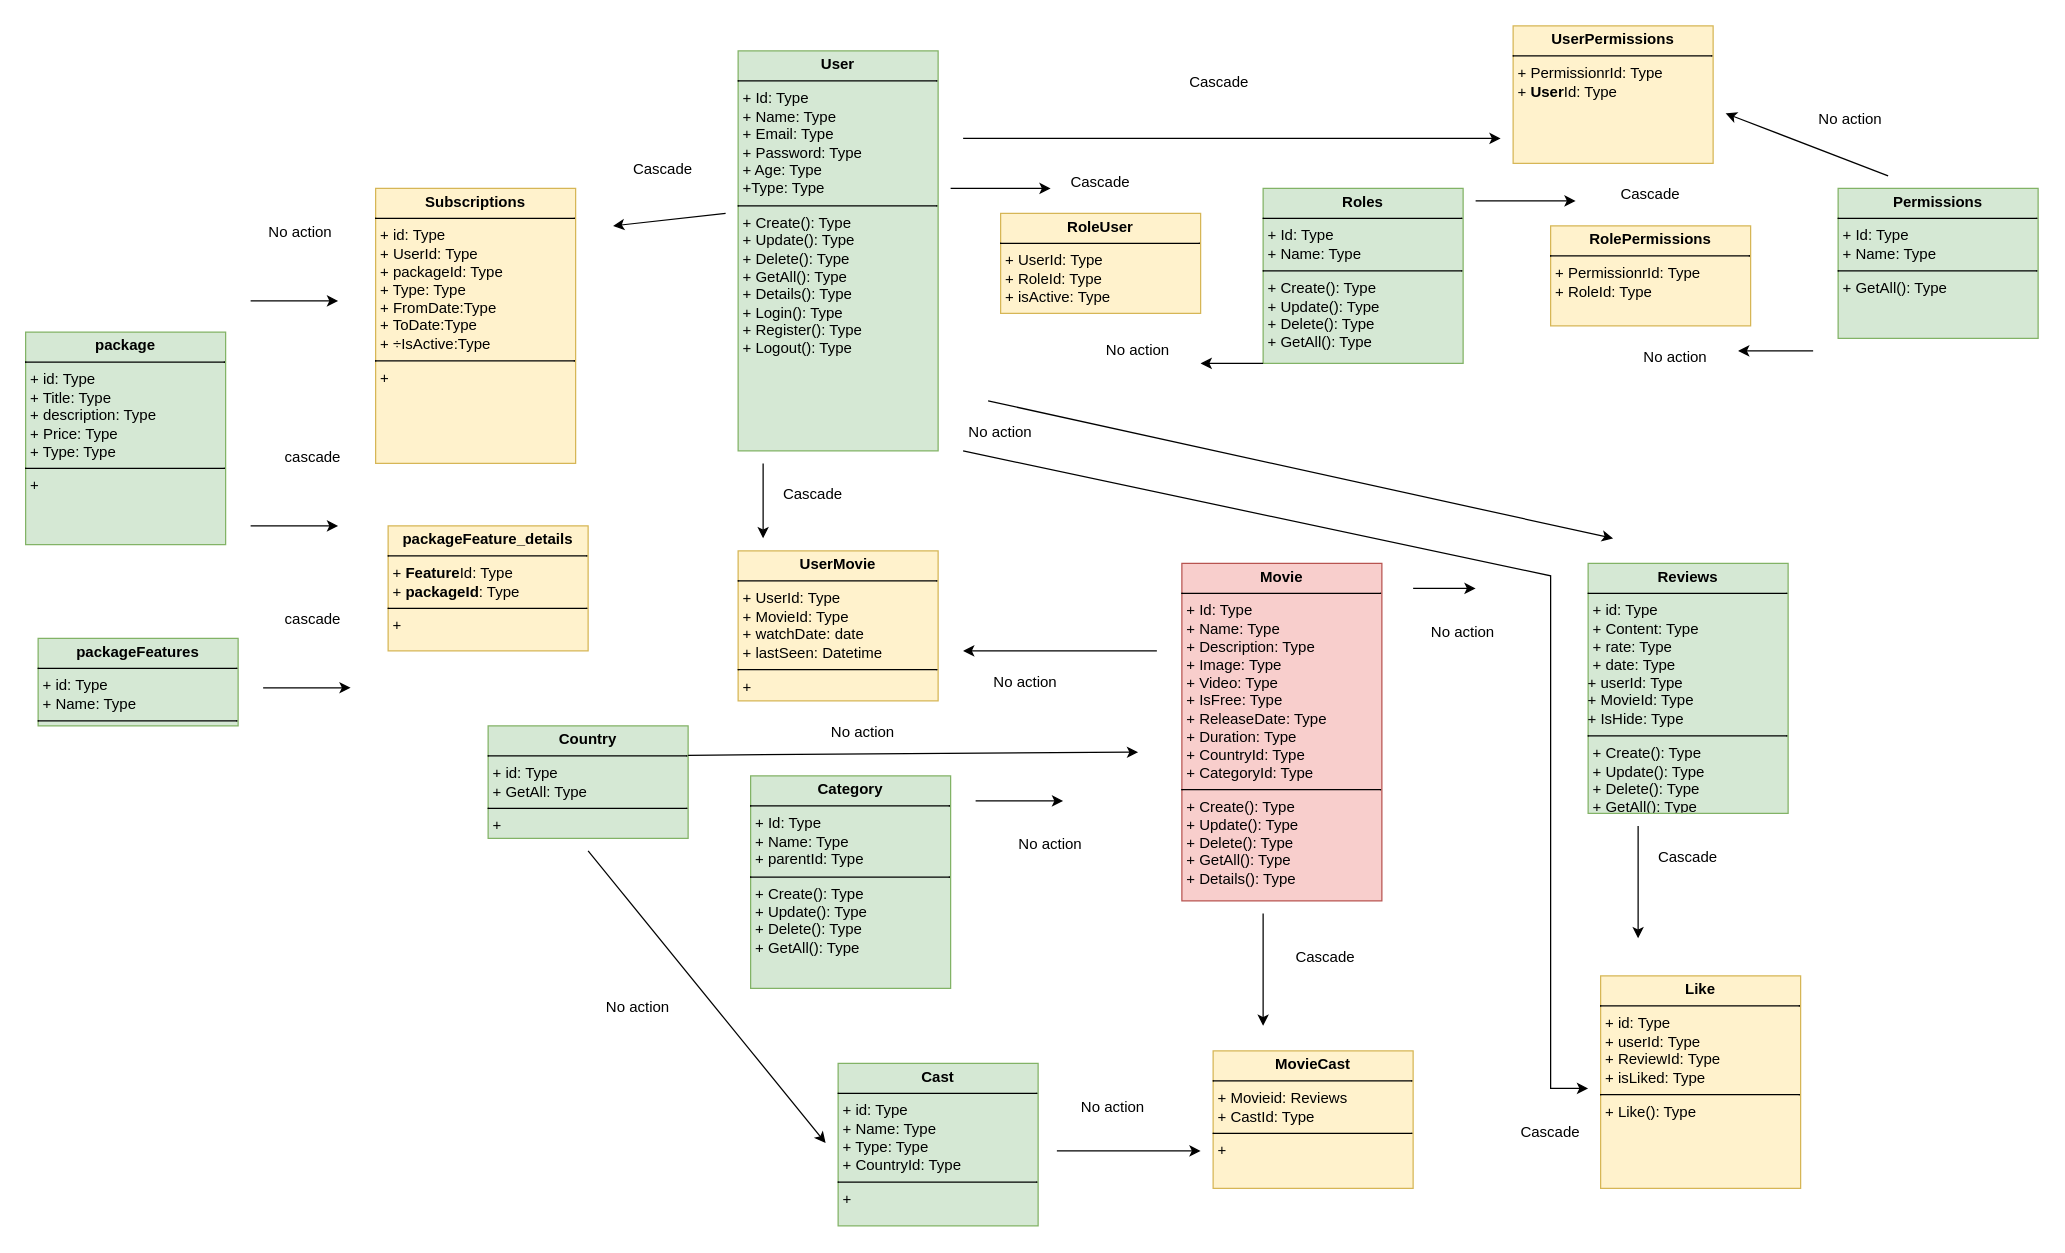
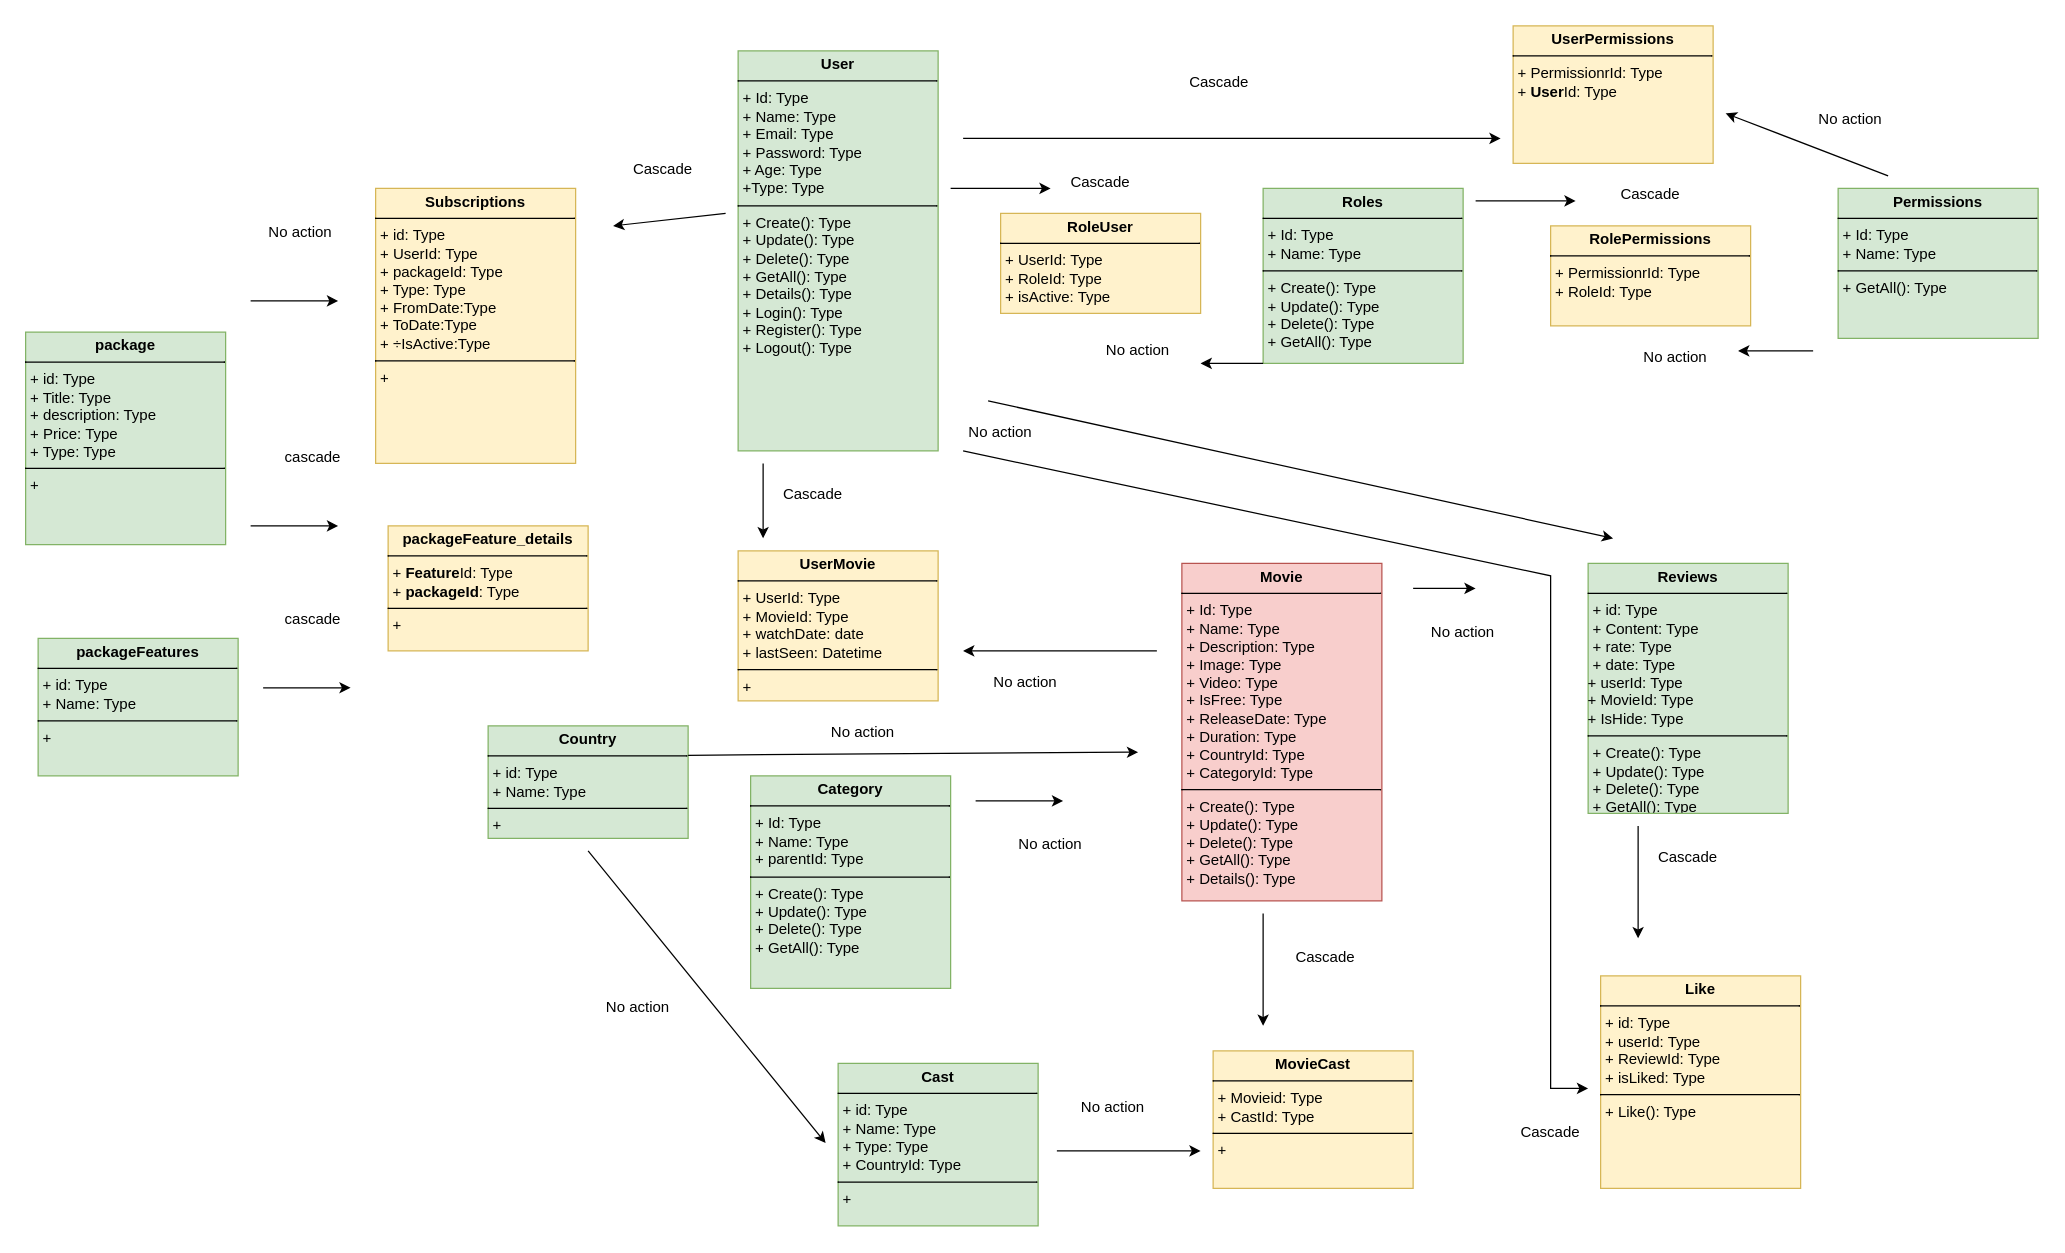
node "packageFeatures + id: Type + Name: Type +": size 200x88 -> 200x138
node "Country + id: Type + GetAll: Type +": label "Country + id: Type + GetAll: Type +" -> "Country + id: Type + Name: Type +"
node "MovieCast + Movieid: Reviews + CastId: Type +": label "MovieCast + Movieid: Reviews + CastId: Type +" -> "MovieCast + Movieid: Type + CastId: Type +"
